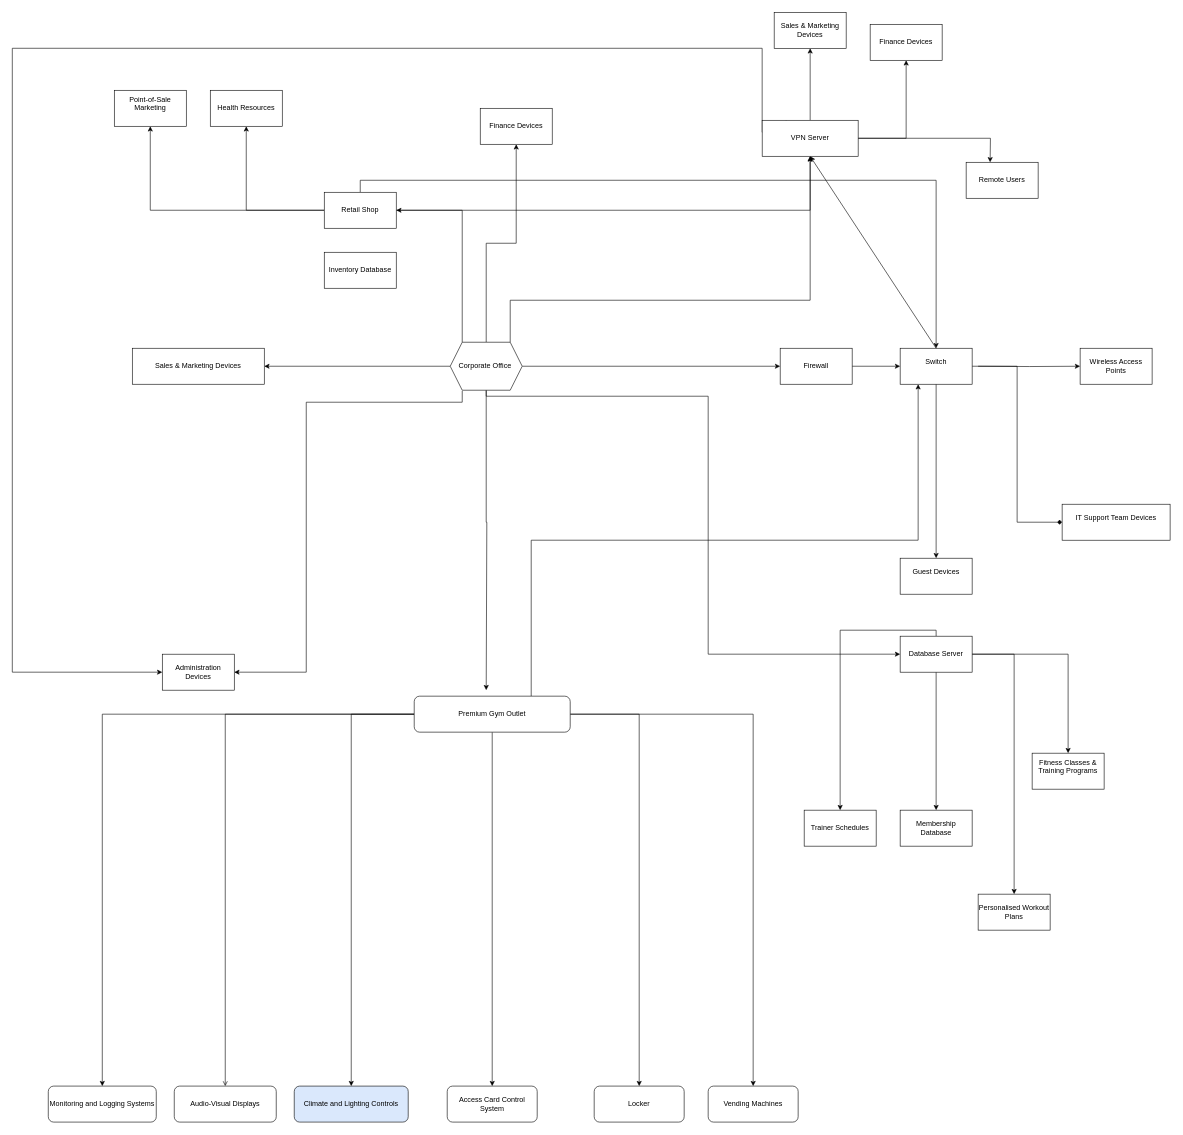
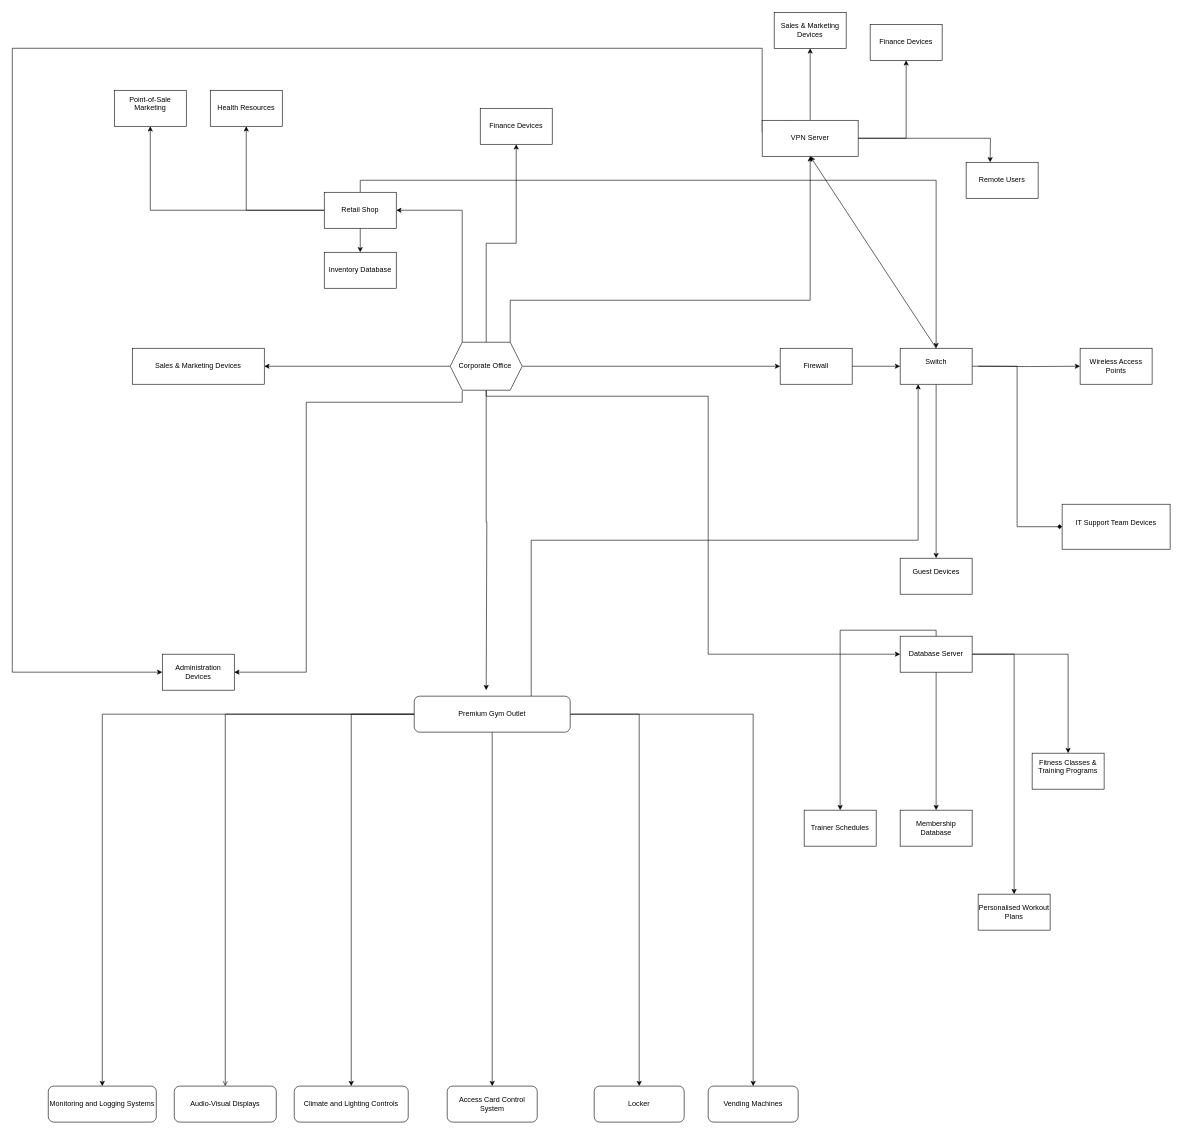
edge "Retail Shop" -> "VPN Server": now "Retail Shop" -> "Inventory Database"
node "IT Support Team Devices": size 108x36 -> 108x45
node "Climate and Lighting Controls": fillcolor #dae8fc -> #ffffff
